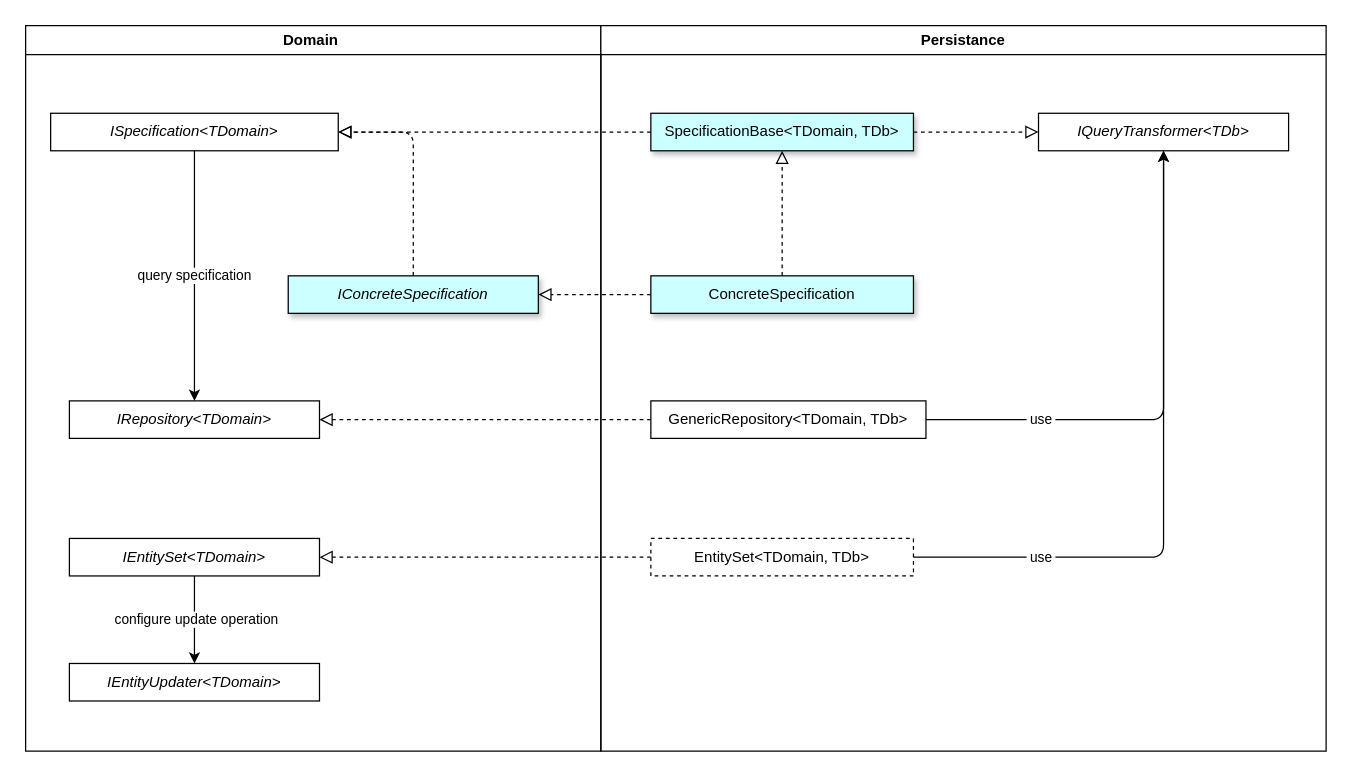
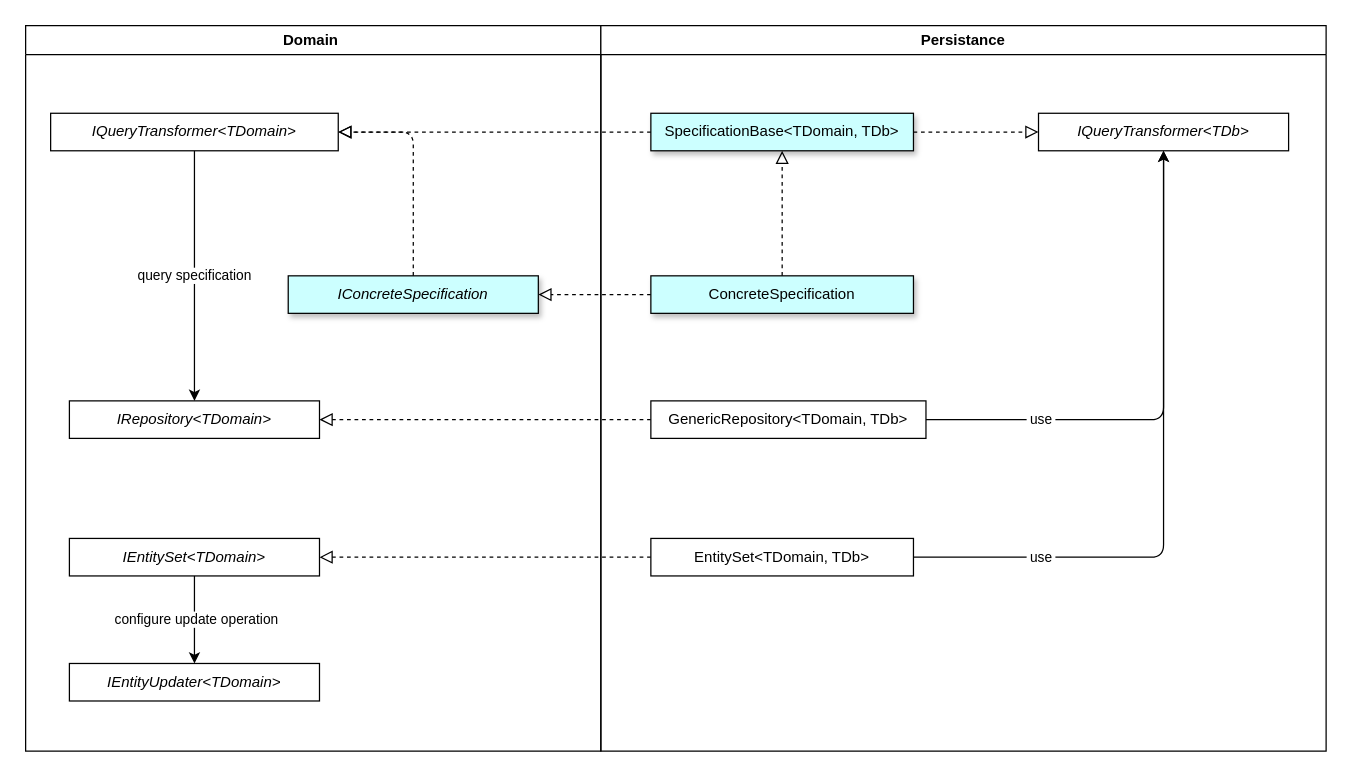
node "ISpecification<TDomain>": label "ISpecification<TDomain>" -> "IQueryTransformer<TDomain>"
node "EntitySet<TDomain, TDb>": style dashed -> solid
